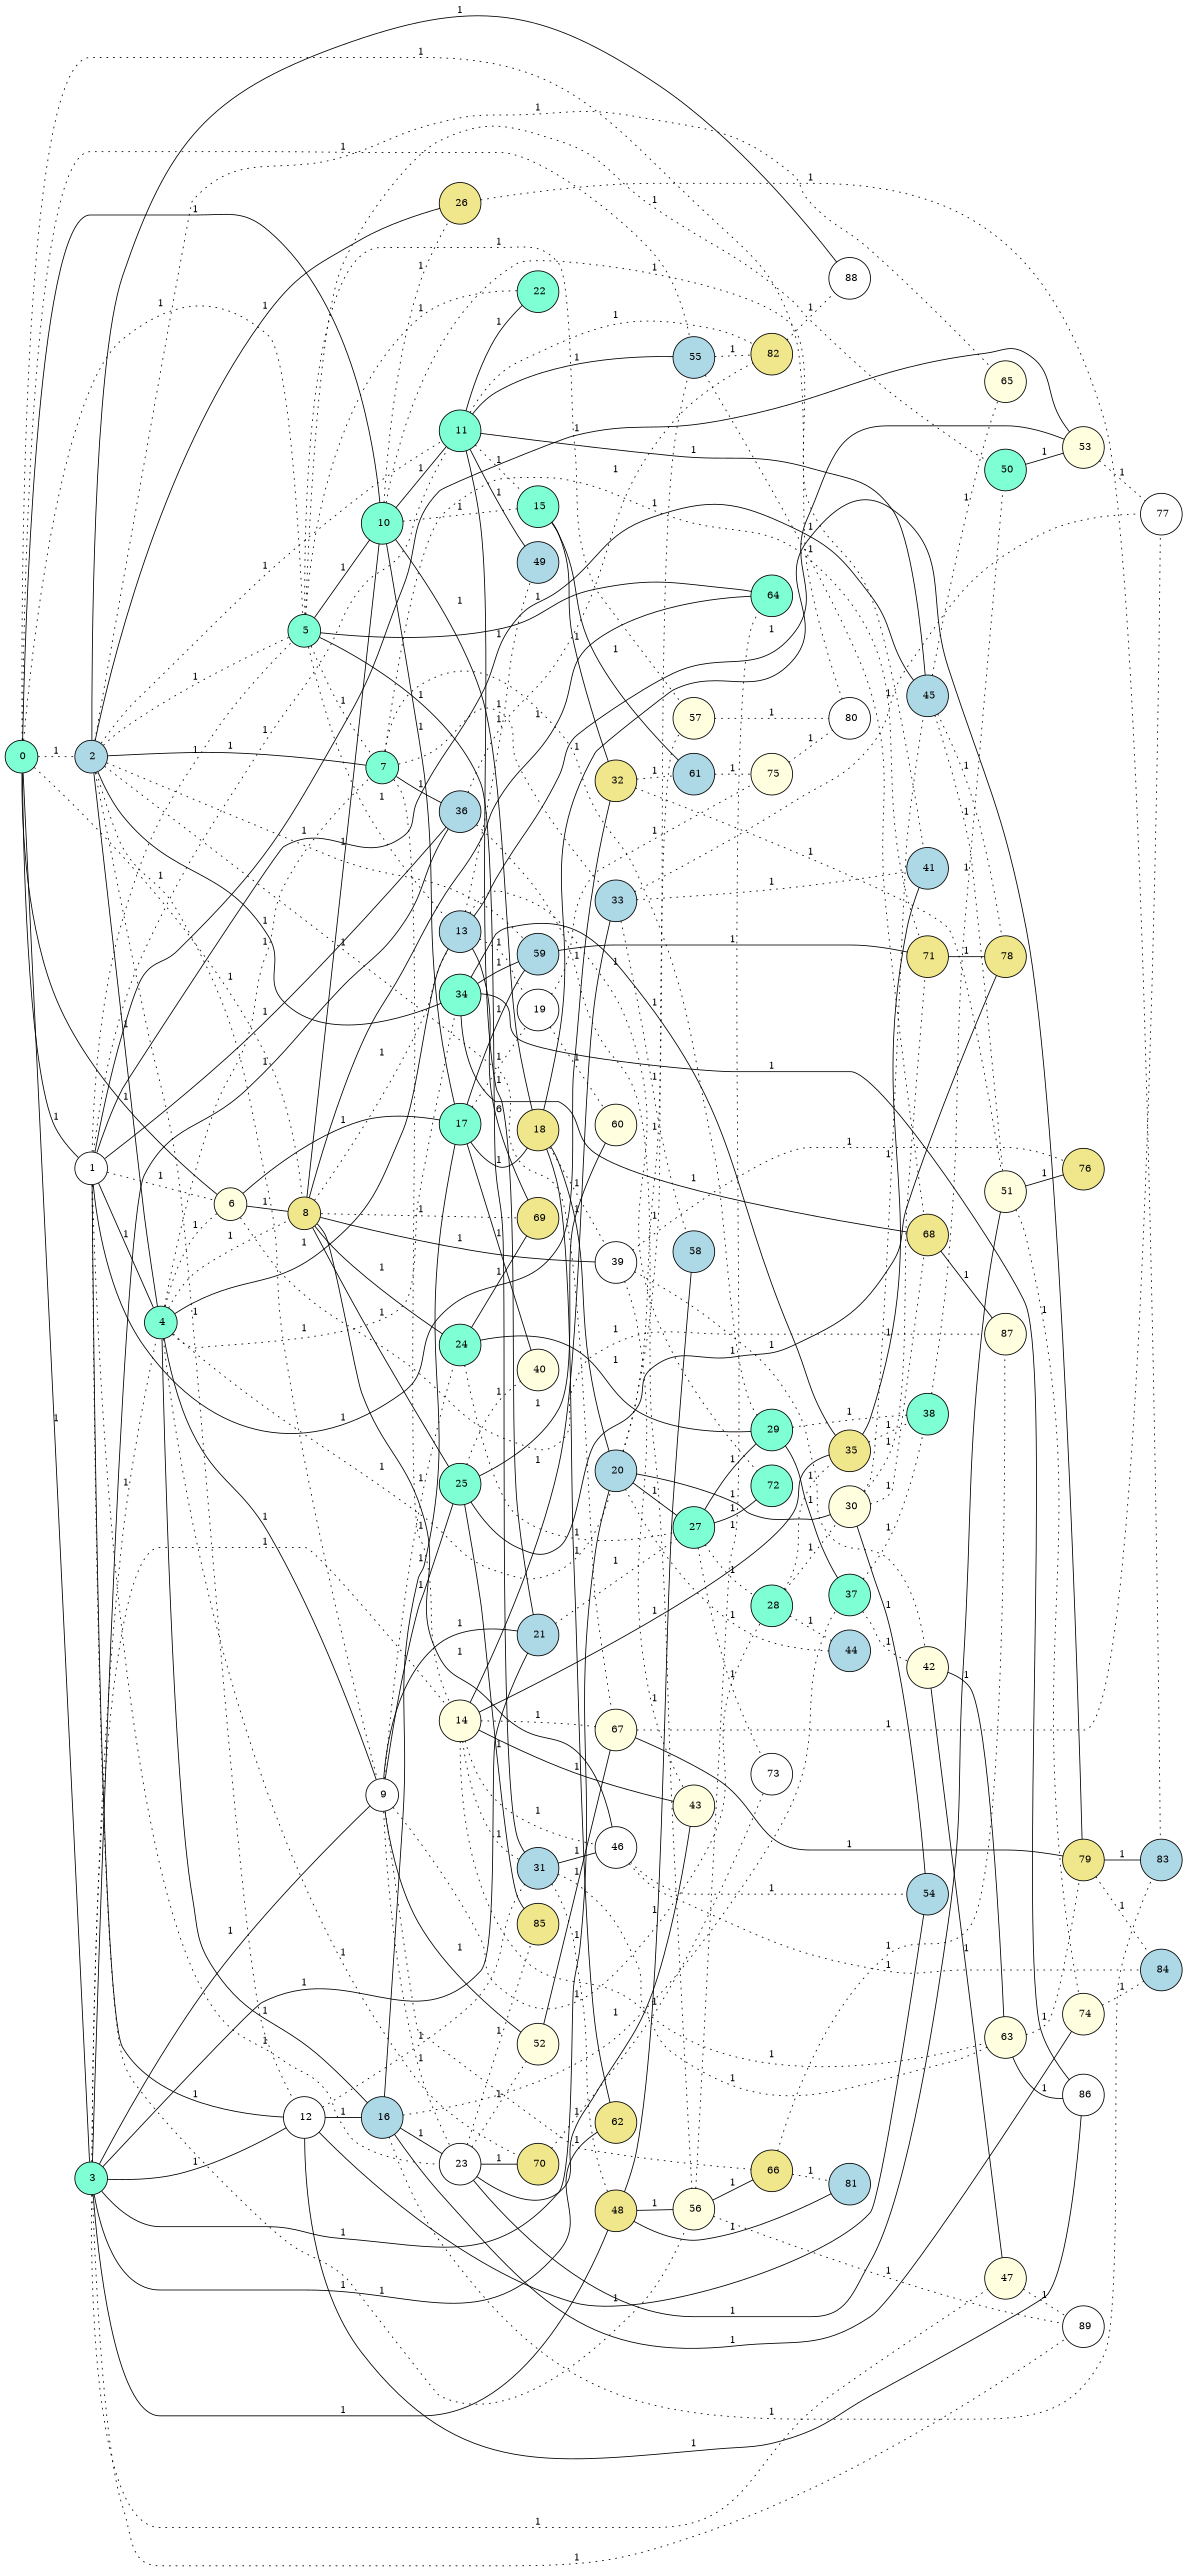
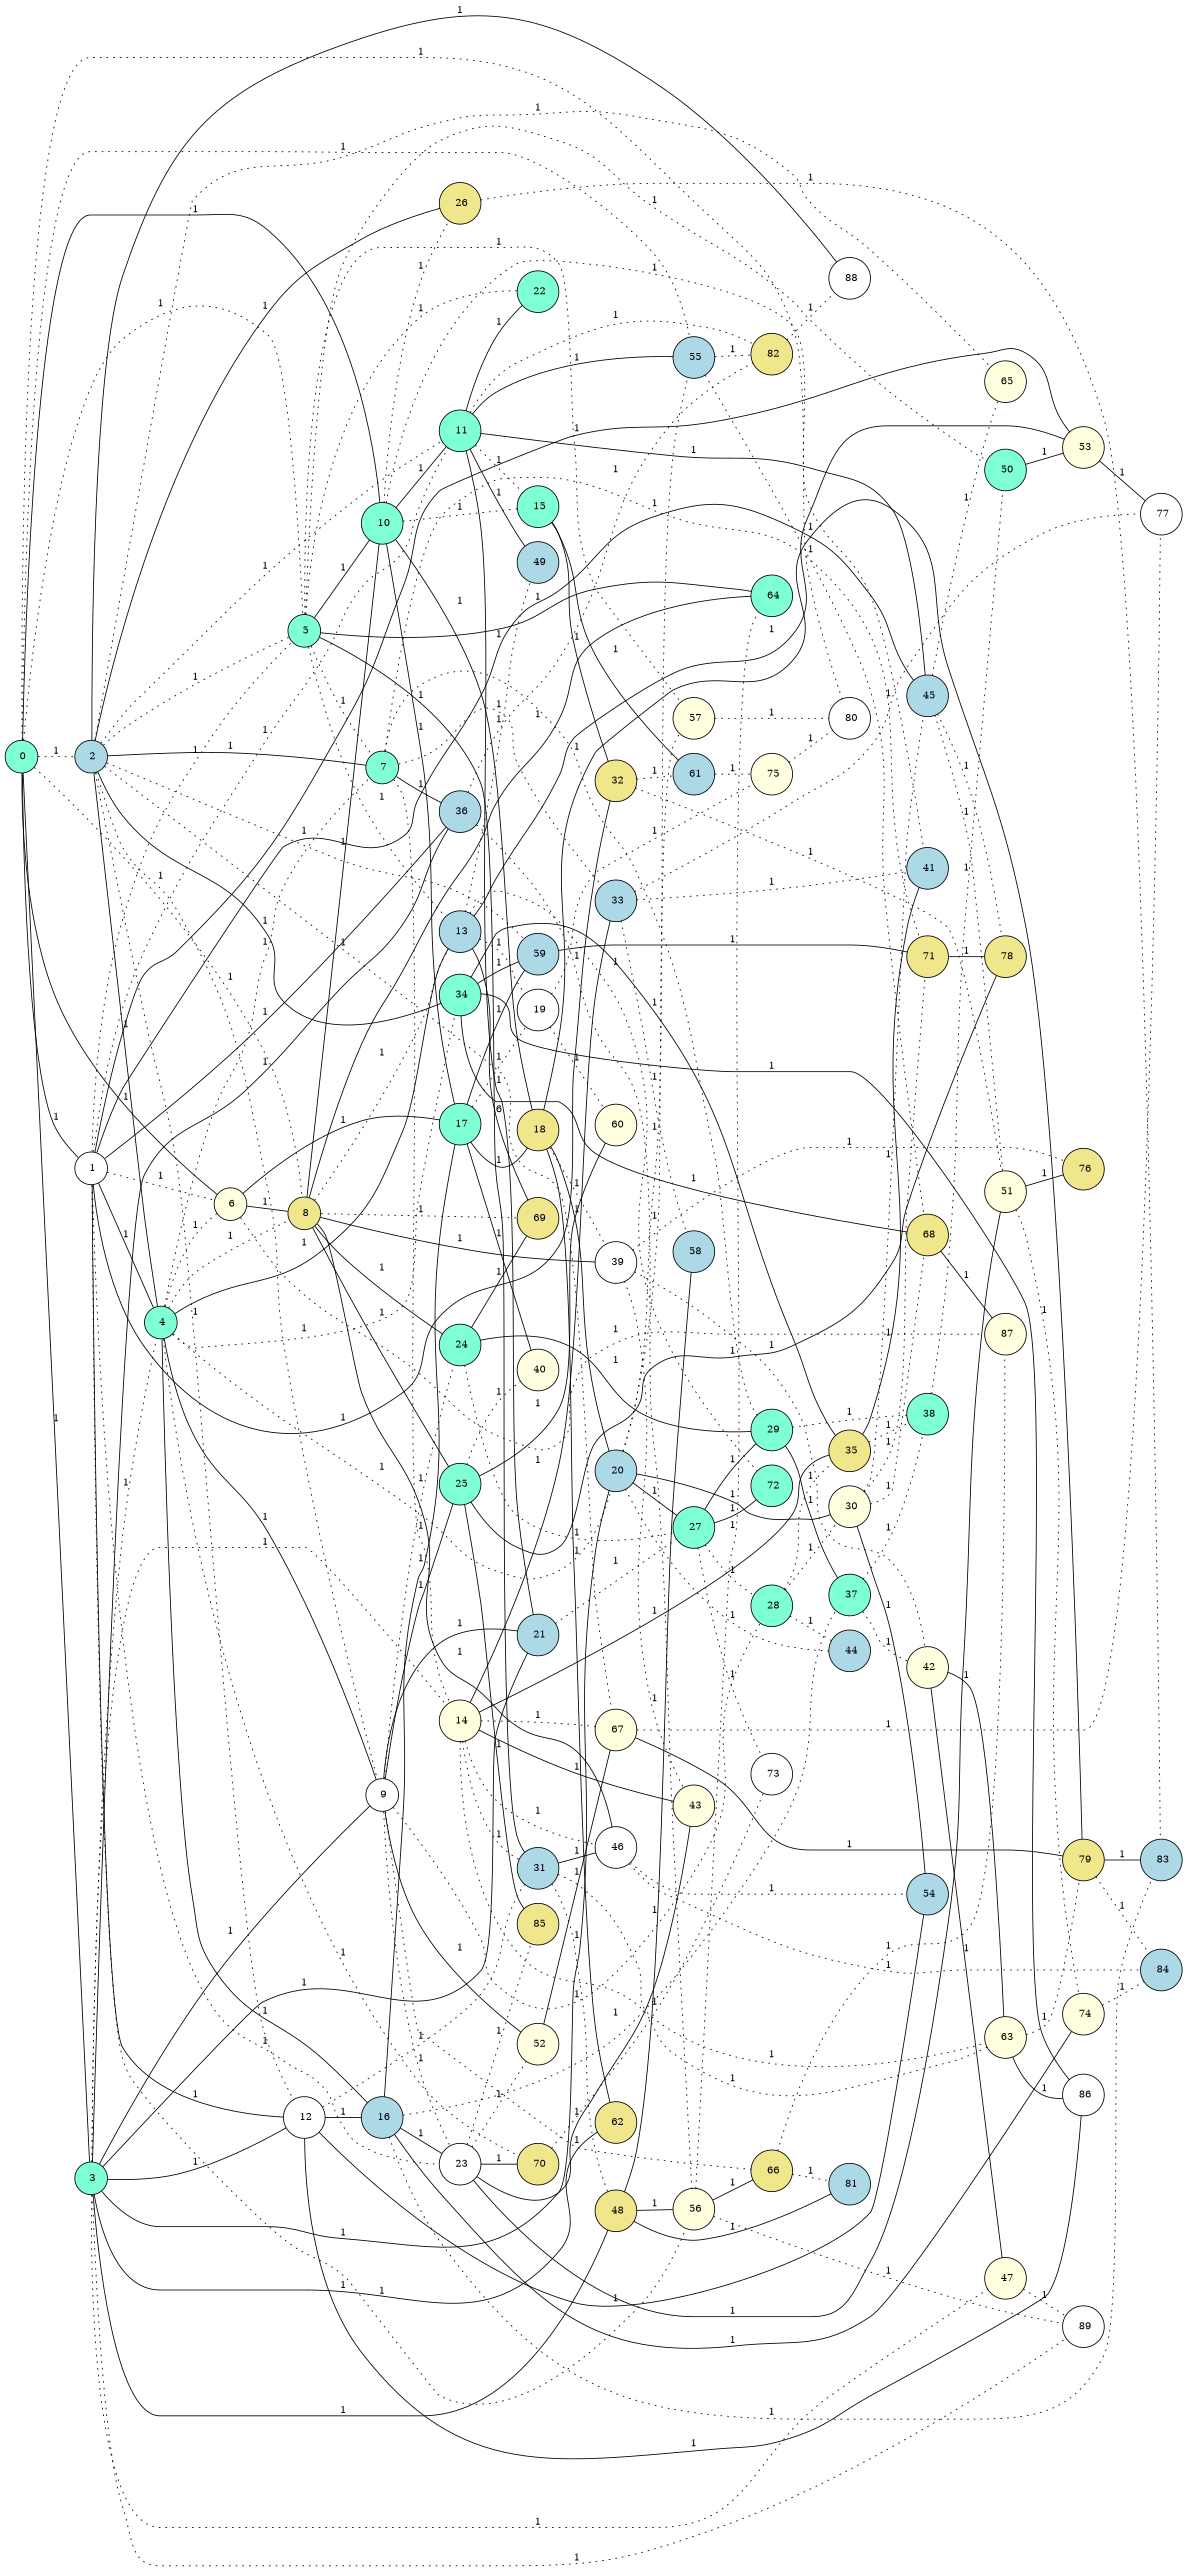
edge "53" -- "77": style dotted -> solid
